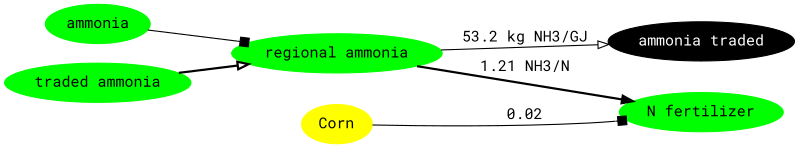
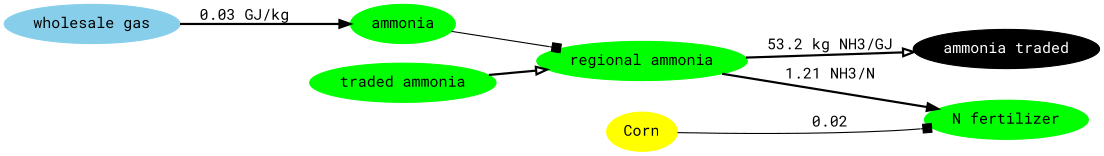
node "wholesale gas": added
edge "regional ammonia" -> "ammonia traded": style solid -> bold
